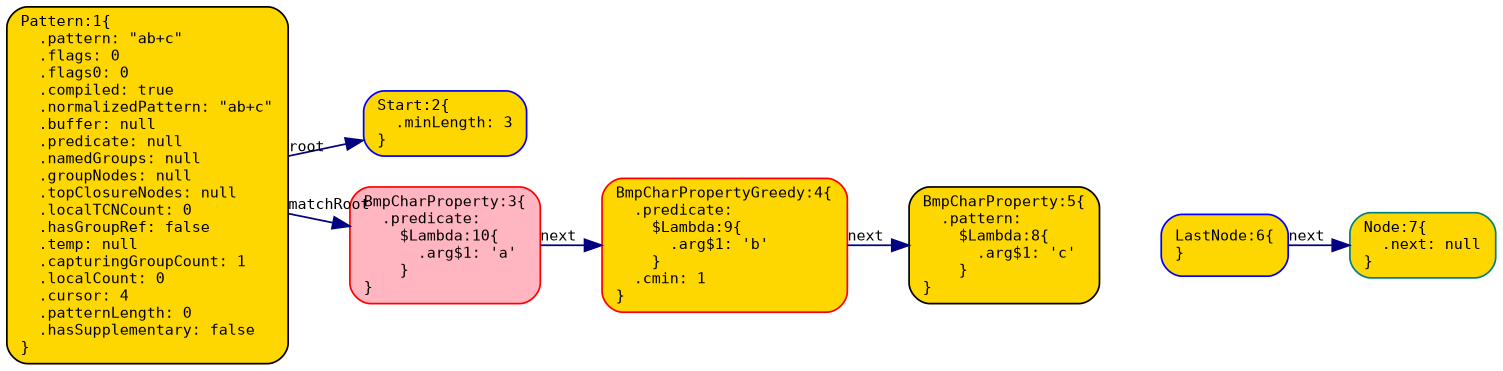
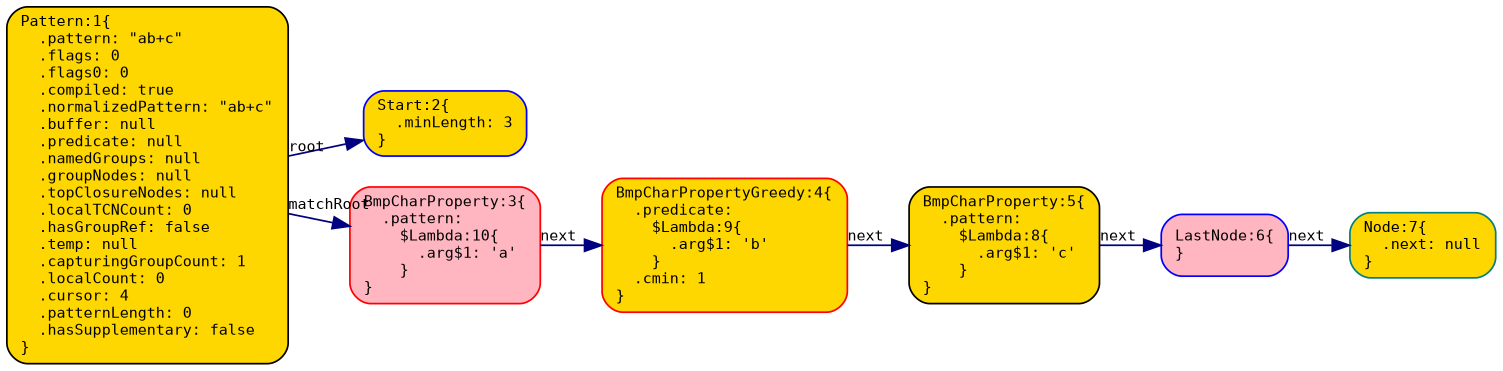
node "BmpCharProperty:3{ .predicate: $Lambda:10{ .arg$1: 'a' } }": label "BmpCharProperty:3{ .predicate: $Lambda:10{ .arg$1: 'a' } }" -> "BmpCharProperty:3{ .pattern: $Lambda:10{ .arg$1: 'a' } }"
edge "BmpCharProperty:5{ .pattern: $Lambda:8{ .arg$1: 'c' } }" -> "LastNode:6{ }": added
node "LastNode:6{ }": fillcolor gold -> lightpink
